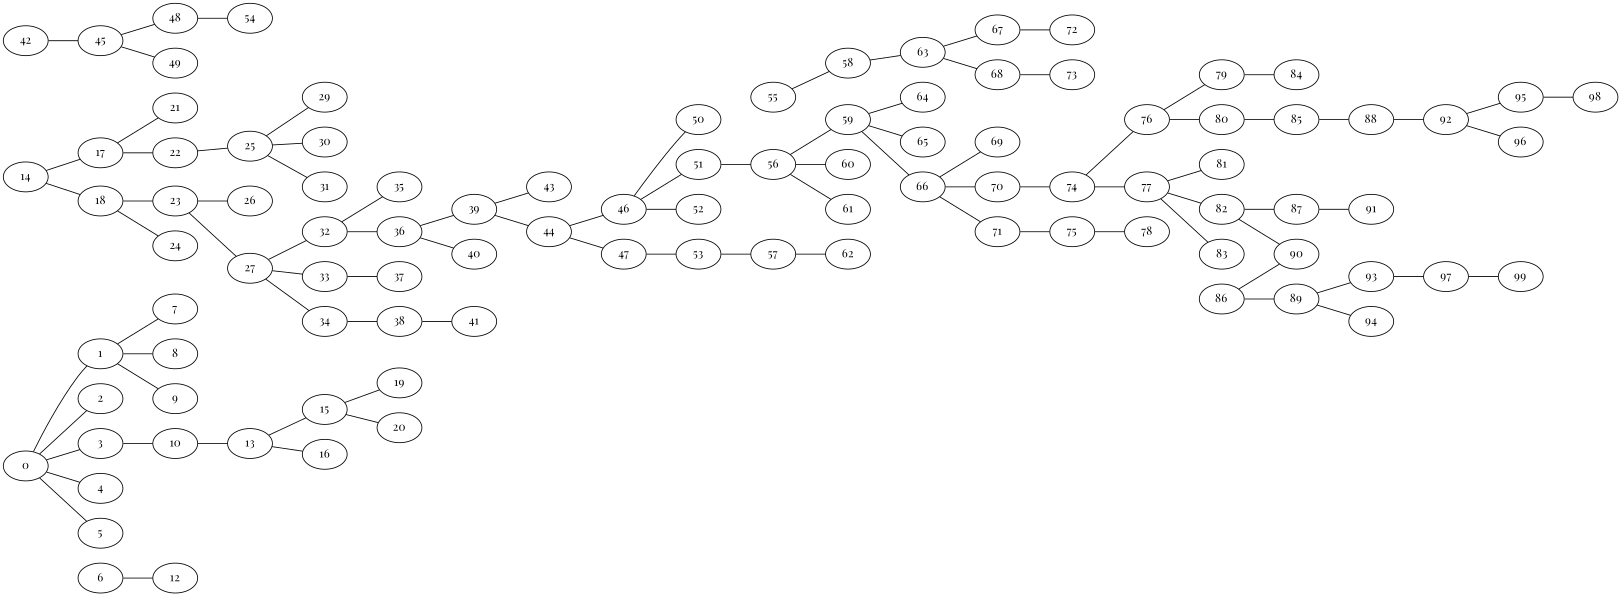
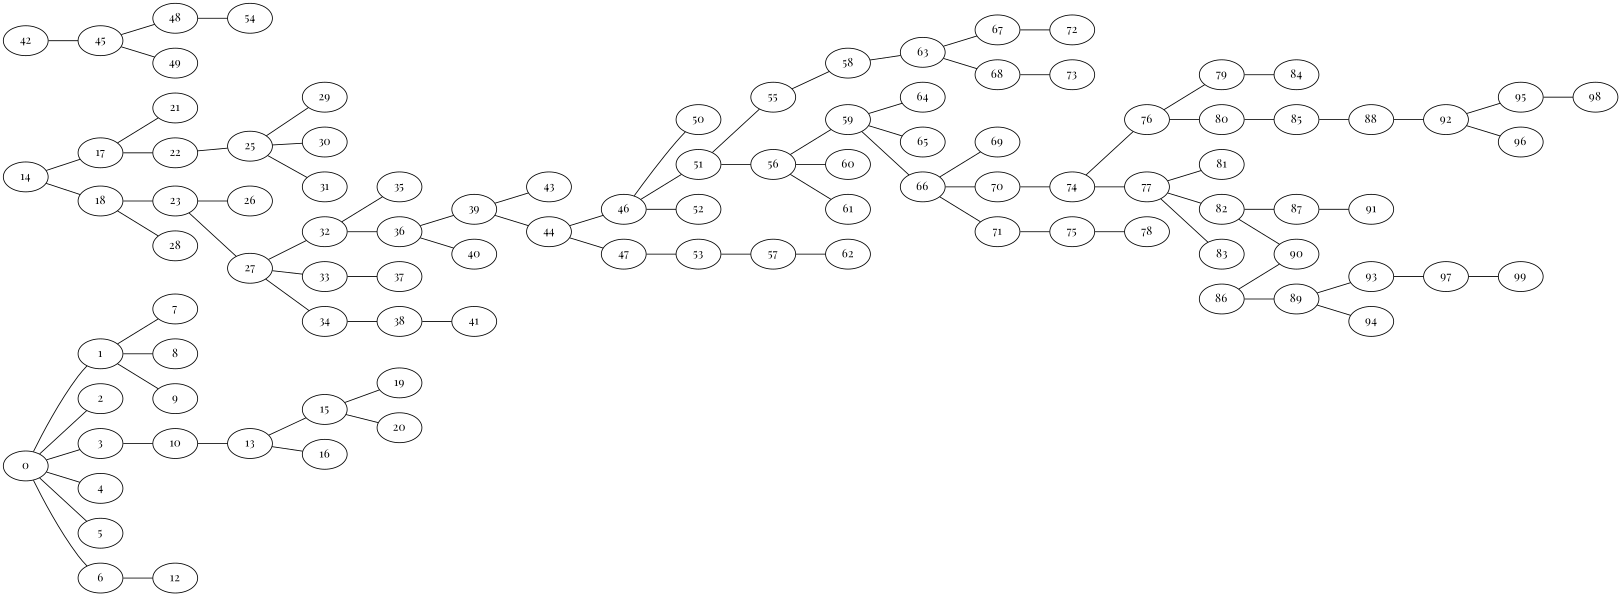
edge "55" -- "51": added
node "24": label "24" -> "28"
edge "0" -- "6": added
